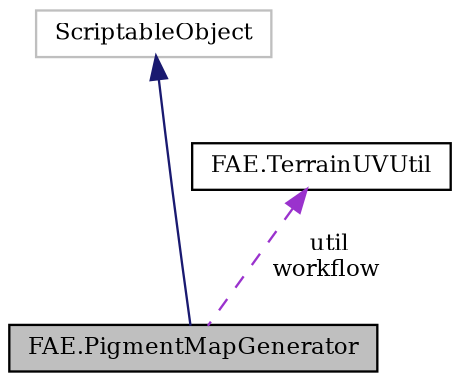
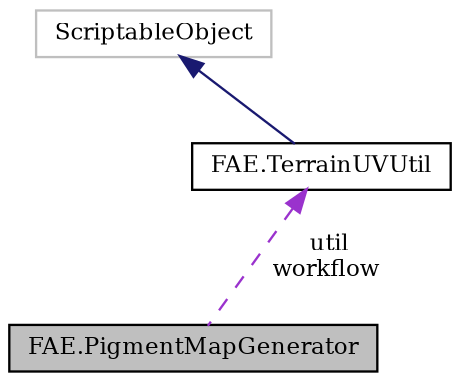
edge "FAE.PigmentMapGenerator" -> "ScriptableObject": now "FAE.TerrainUVUtil" -> "ScriptableObject"
